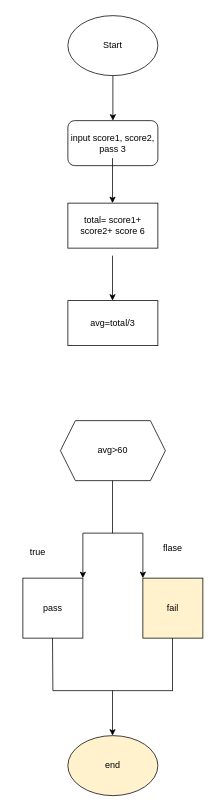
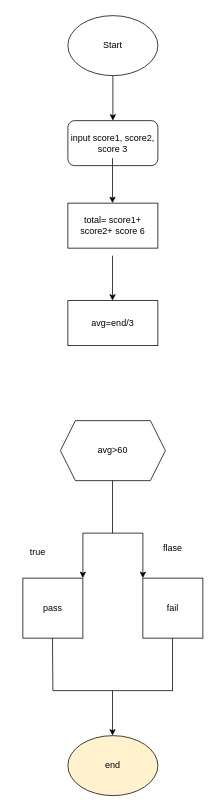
node "input score1, score2, pass 3": label "input score1, score2, pass 3" -> "input score1, score2, score 3"
node "avg=total/3": label "avg=total/3" -> "avg=end/3"
node "fail": fillcolor #fff2cc -> #ffffff
